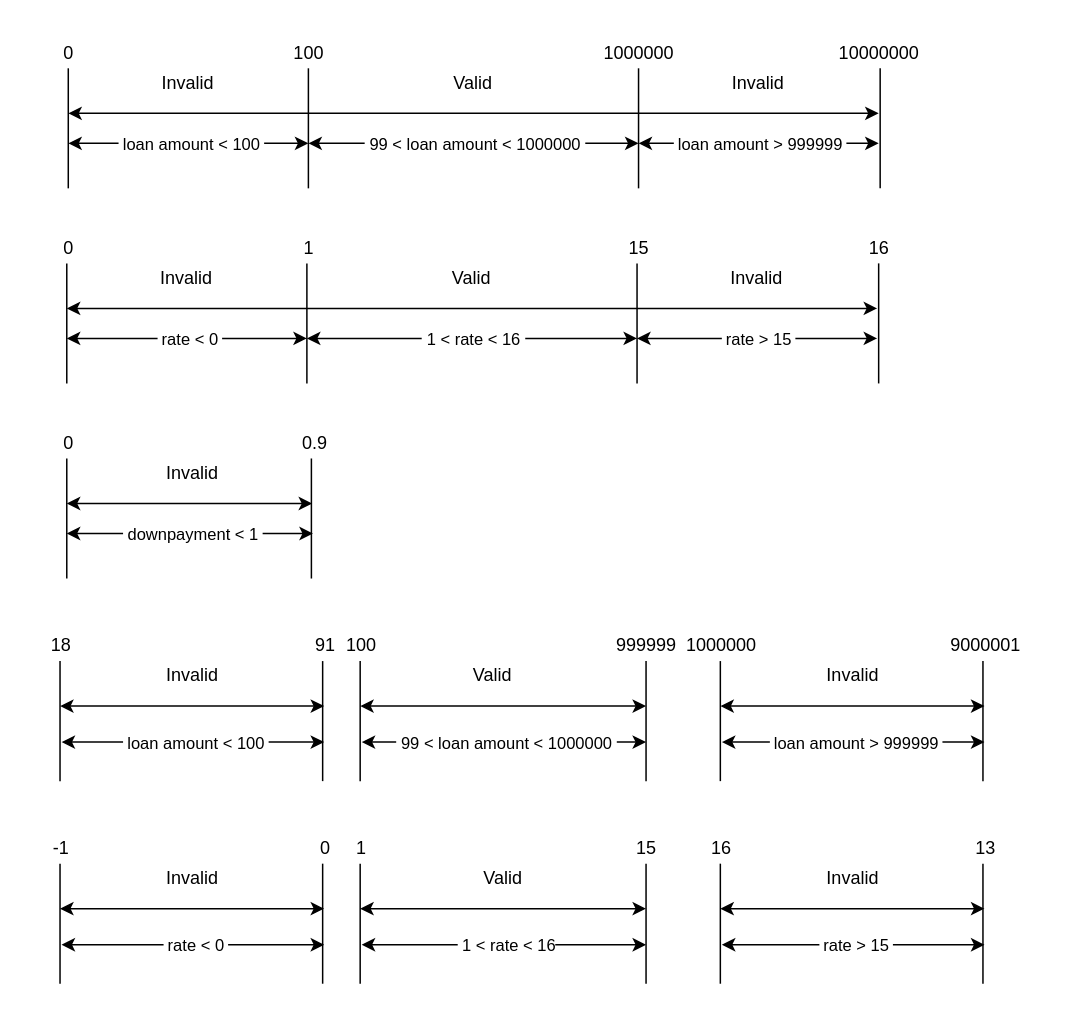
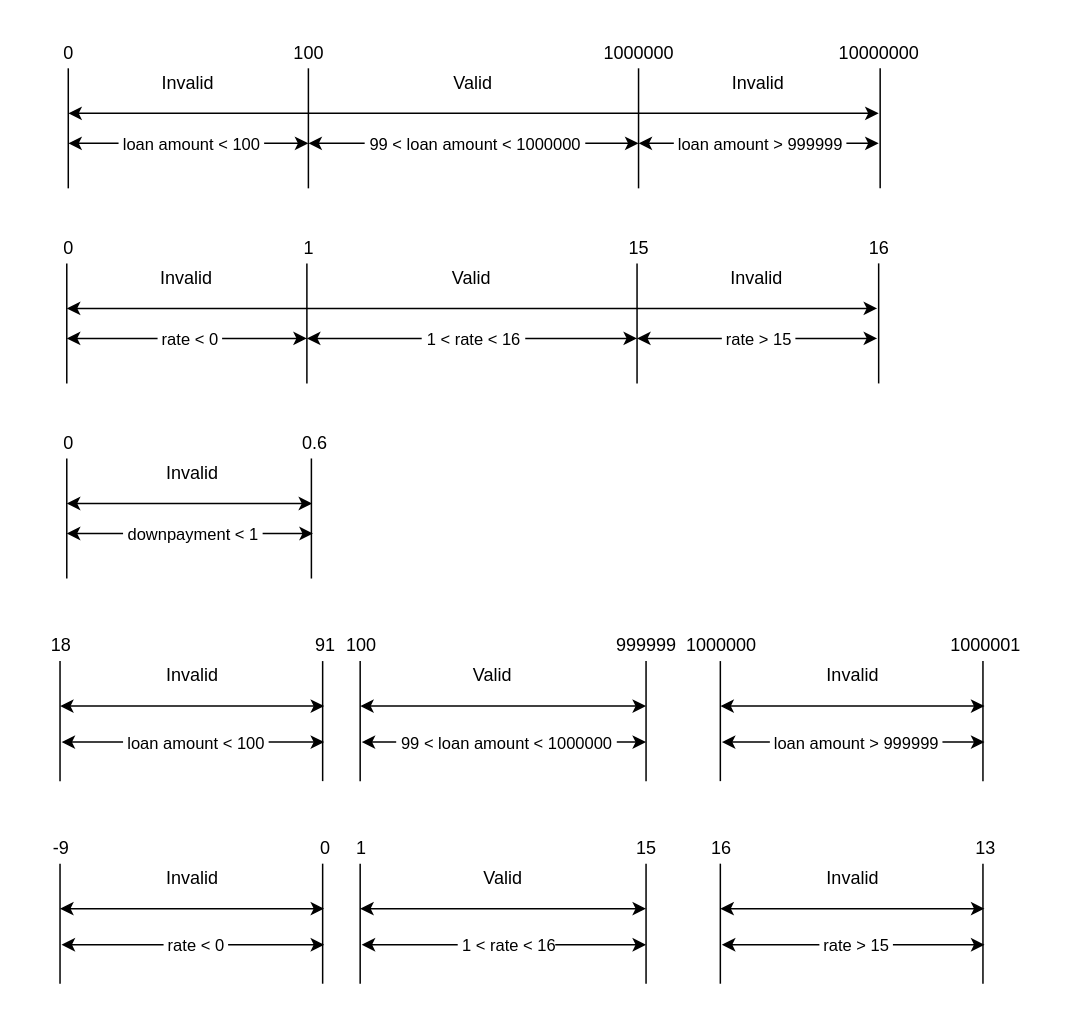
node "0.9": label "0.9" -> "0.6"
node "9000001": label "9000001" -> "1000001"
node "-1": label "-1" -> "-9"
